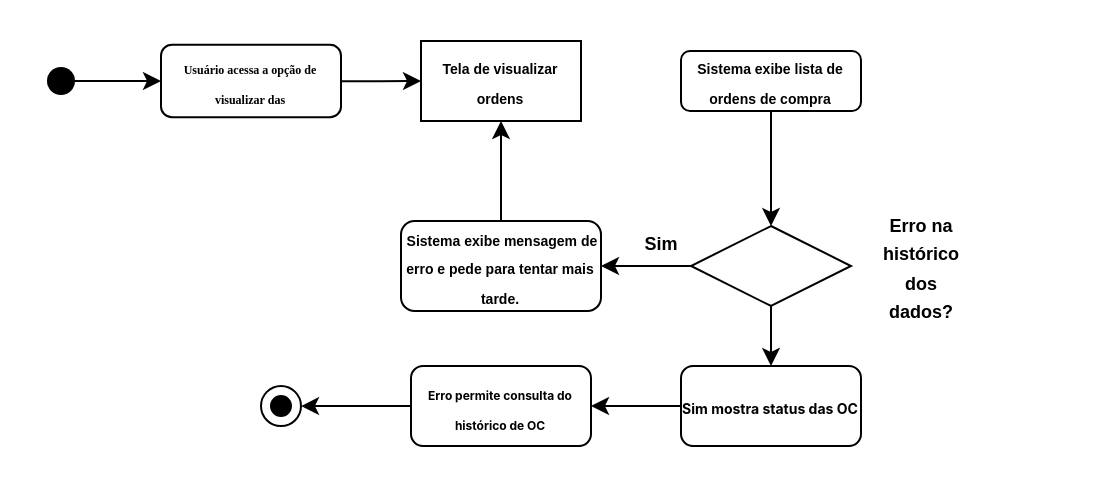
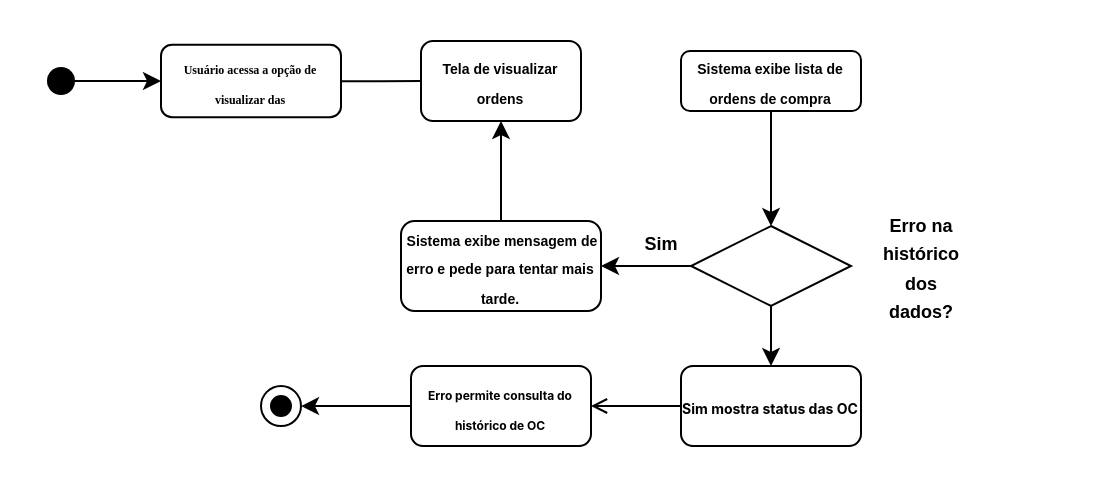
edge "Usuário acessa a opção de visualizar das" -> "Tela de visualizar ordens": arrowhead classic -> none
node "Tela de visualizar ordens": shape rectangle -> rounded rectangle
edge "Sim mostra status das OC" -> "Erro permite consulta do histórico de OC": arrowhead classic -> open
